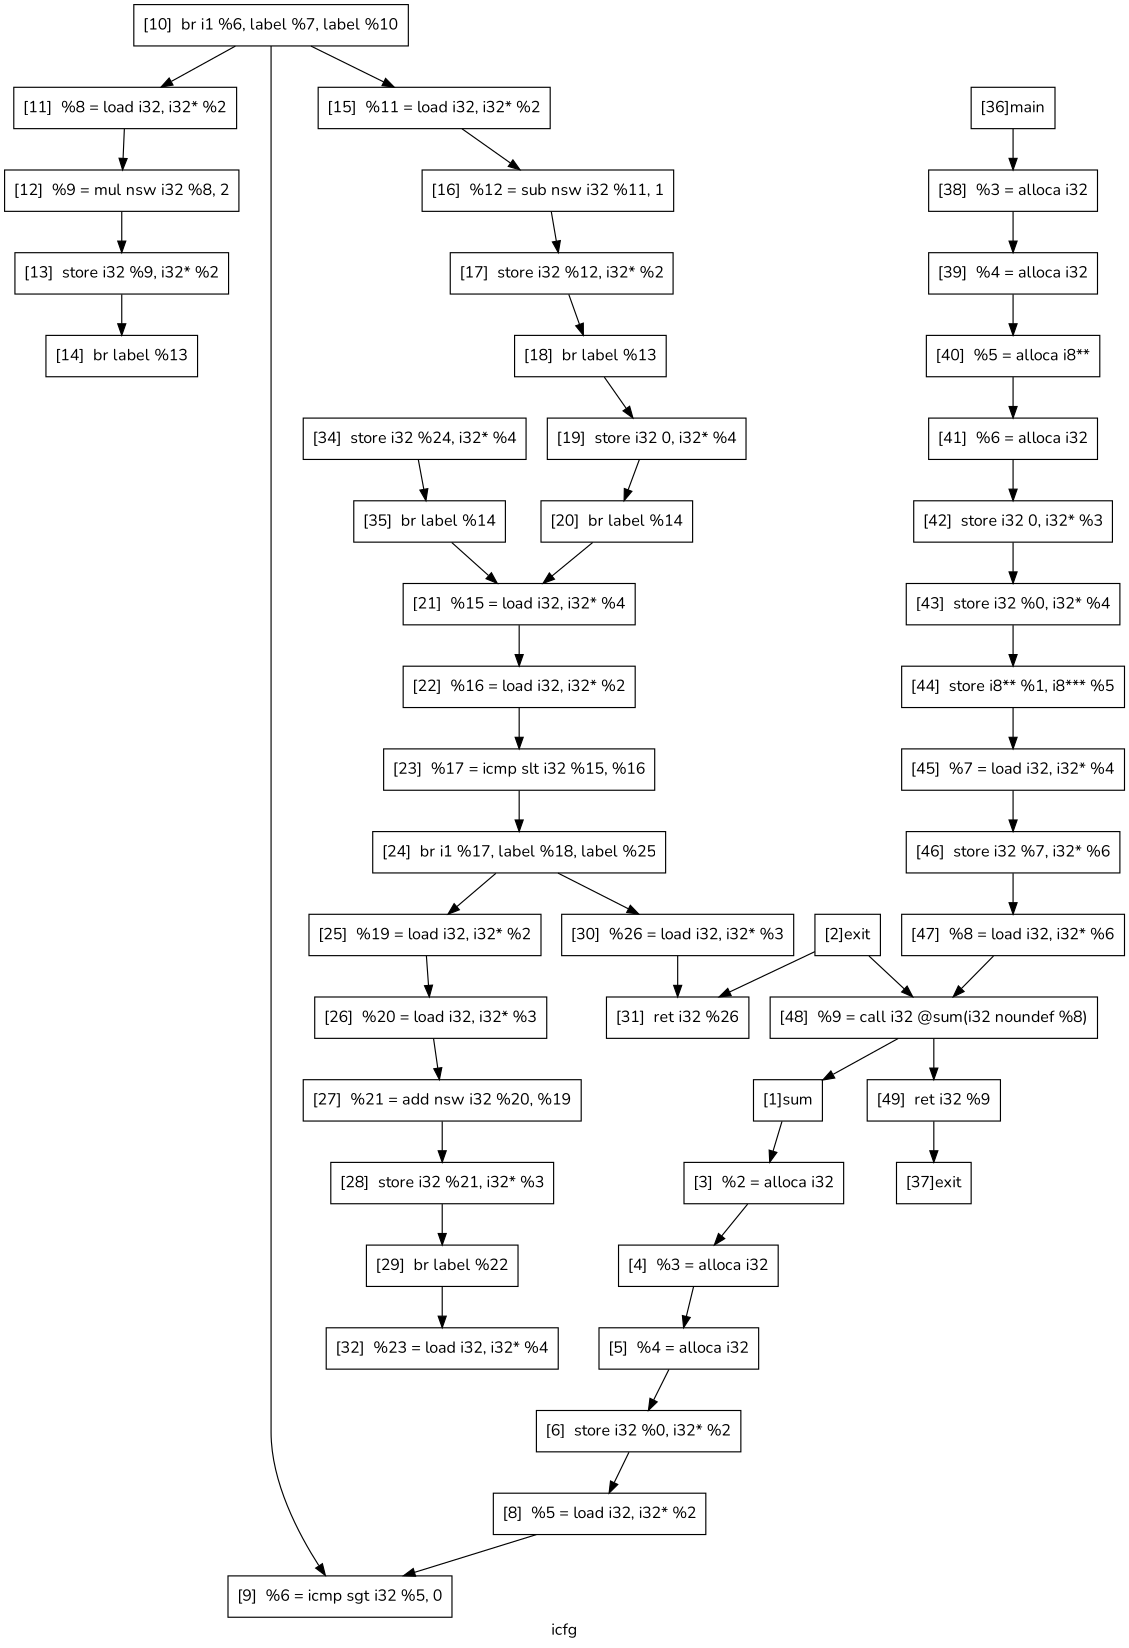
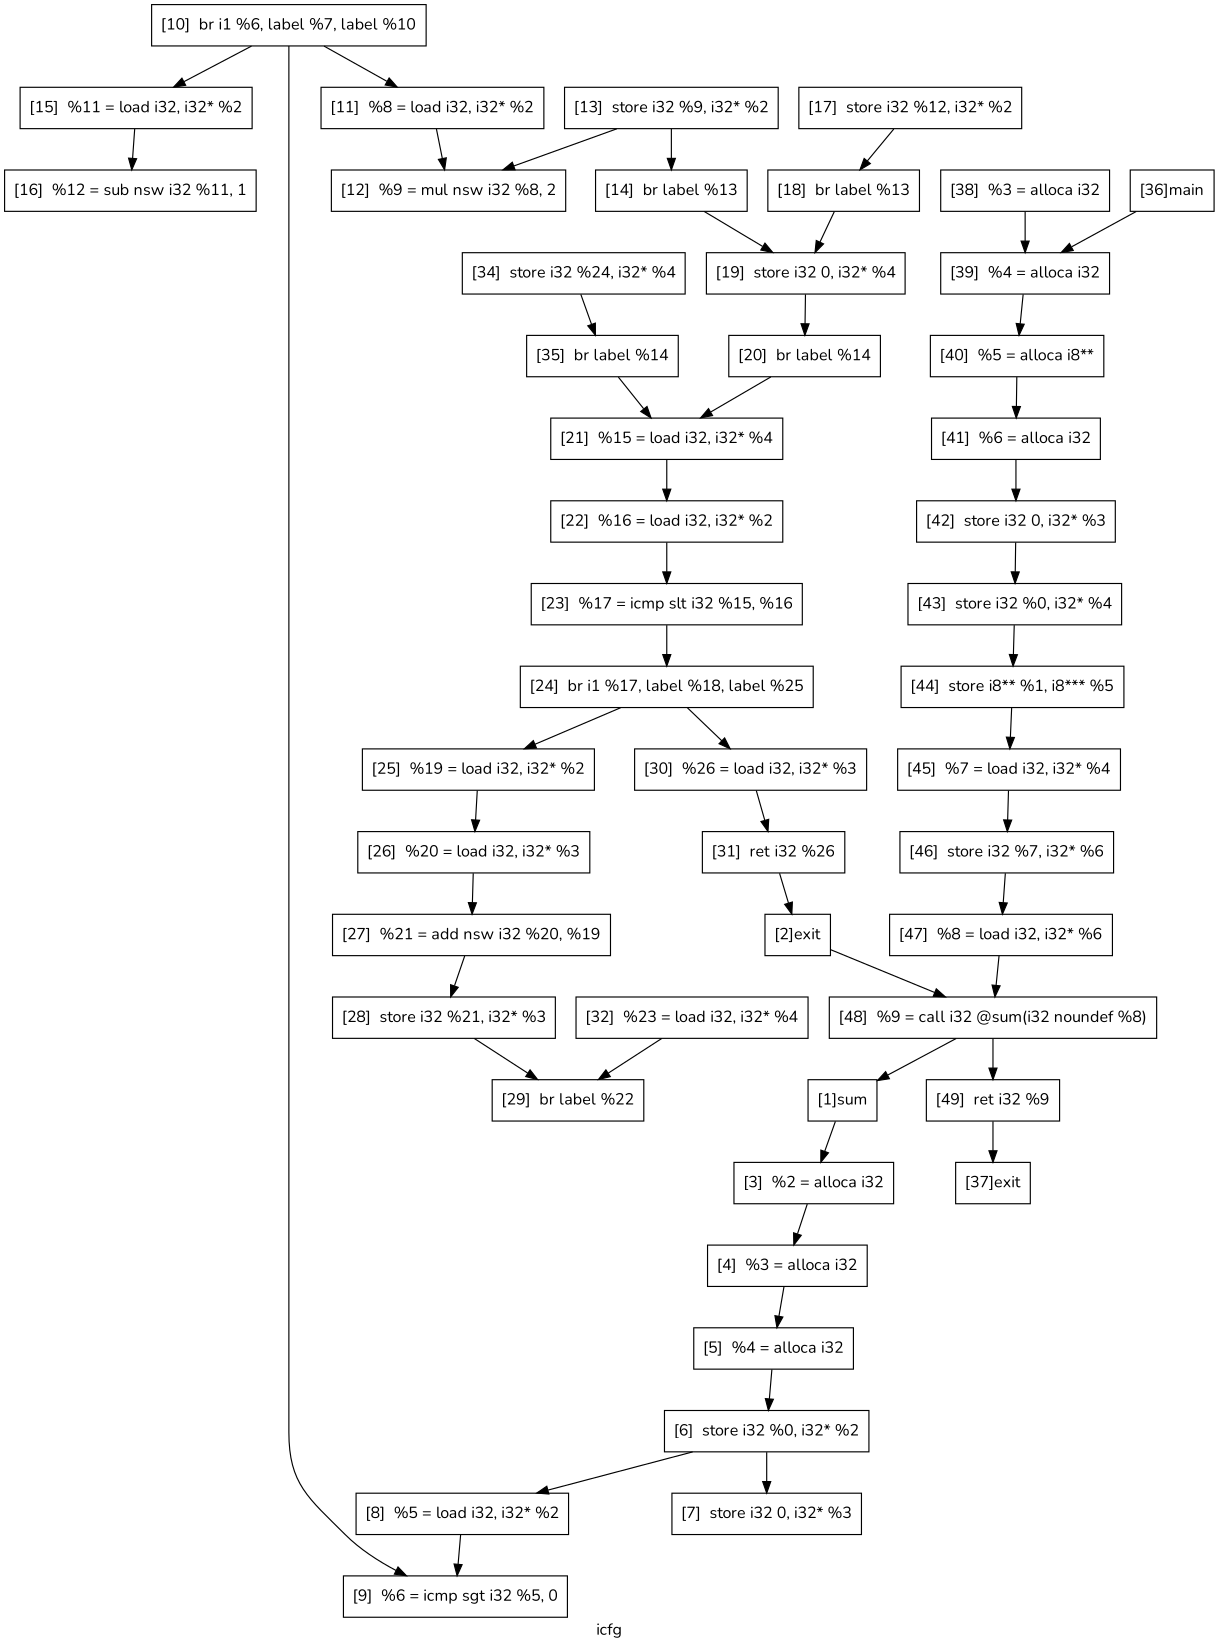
edge "[36]main" -> "[38]  %3 = alloca i32": now "[36]main" -> "[39]  %4 = alloca i32"
edge "[12]  %9 = mul nsw i32 %8, 2" -> "[13]  store i32 %9, i32* %2": reversed
edge "[16]  %12 = sub nsw i32 %11, 1" -> "[17]  store i32 %12, i32* %2": removed
edge "[14]  br label %13" -> "[19]  store i32 0, i32* %4": added
edge "[2]exit" -> "[31]  ret i32 %26": reversed
edge "[29]  br label %22" -> "[32]  %23 = load i32, i32* %4": reversed
node "[7]  store i32 0, i32* %3": added
